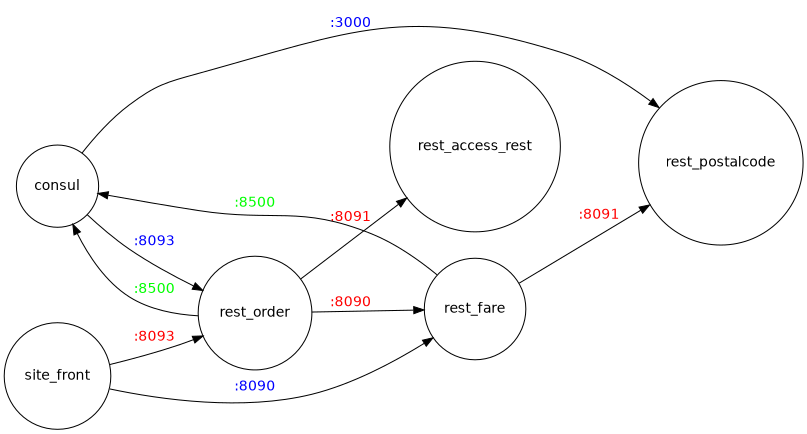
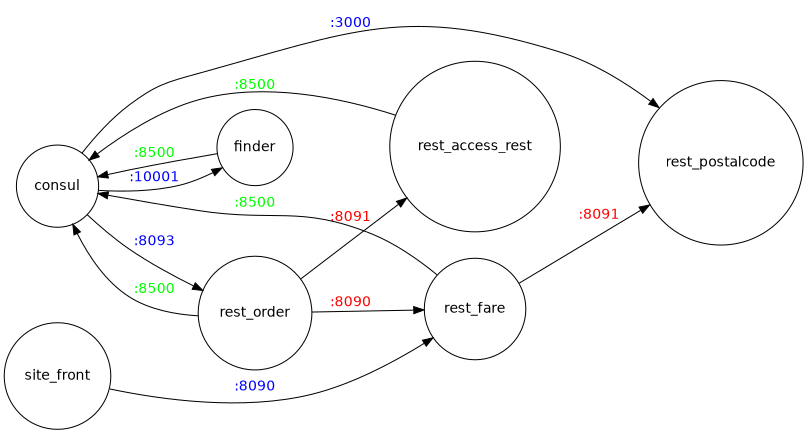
edge "rest_access_rest" -> "consul": added, label ":8500"
node "finder": added
edge "site_front" -> "rest_order": removed, label ":8093"
